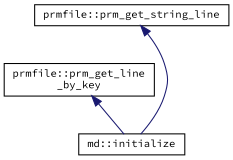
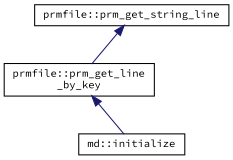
edge "md::initialize" -> "prmfile::prm_get_string_line": now "prmfile::prm_get_line _by_key" -> "prmfile::prm_get_string_line"
